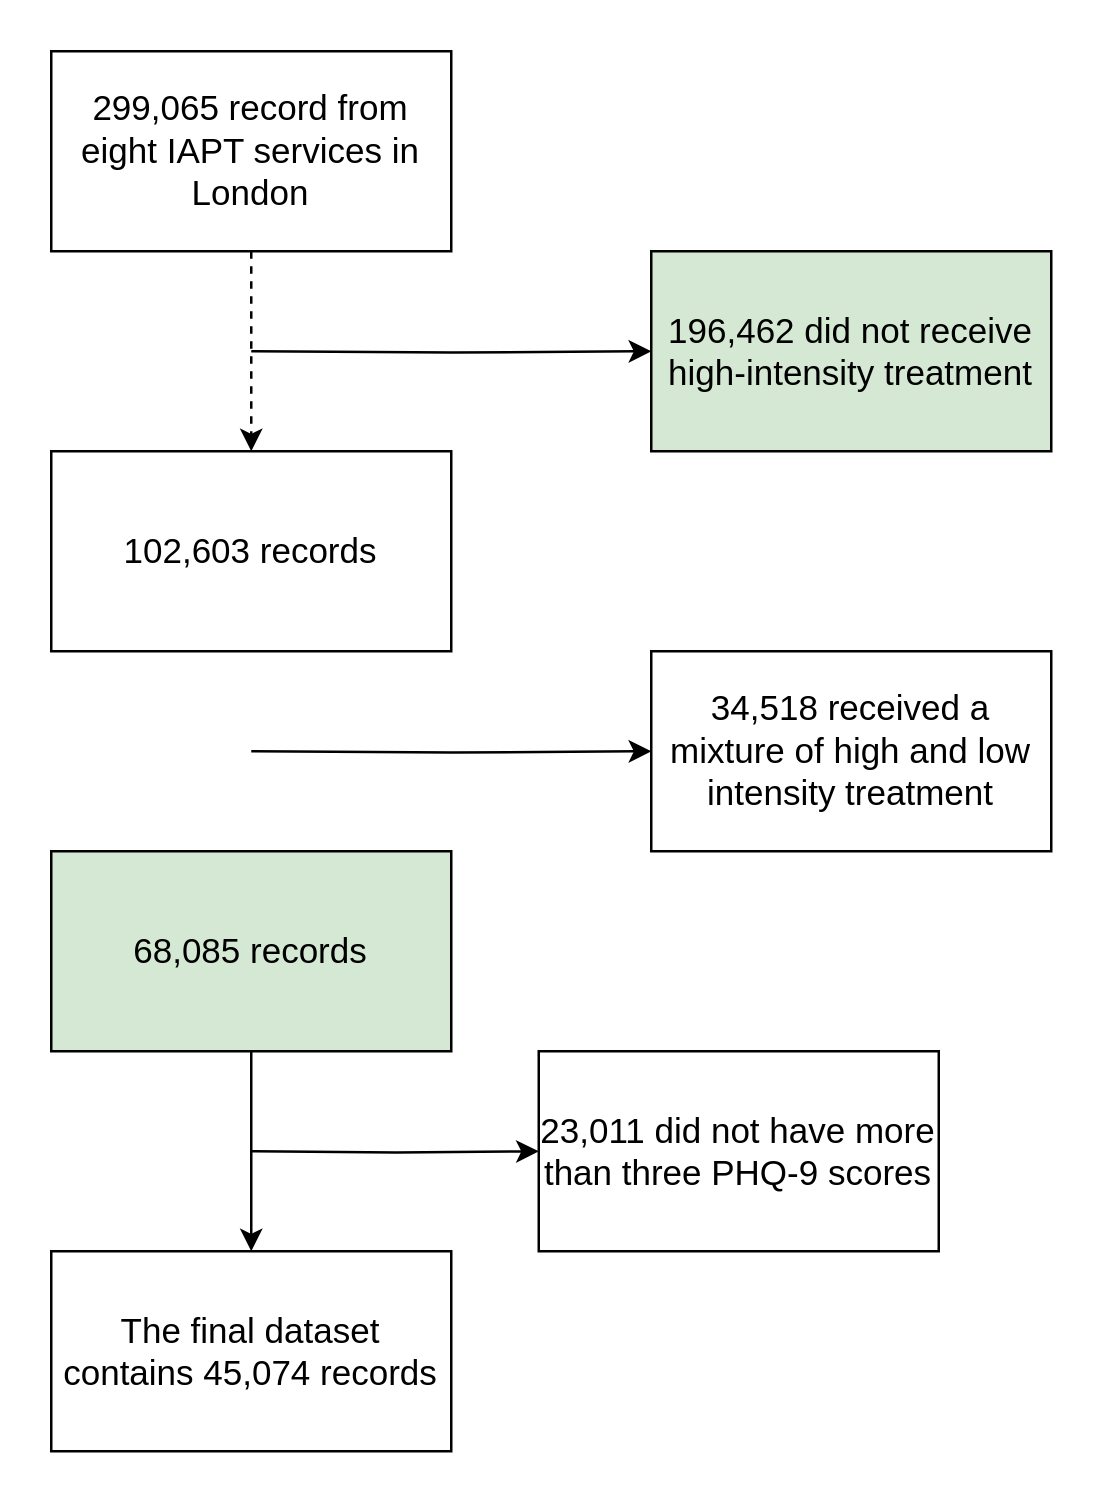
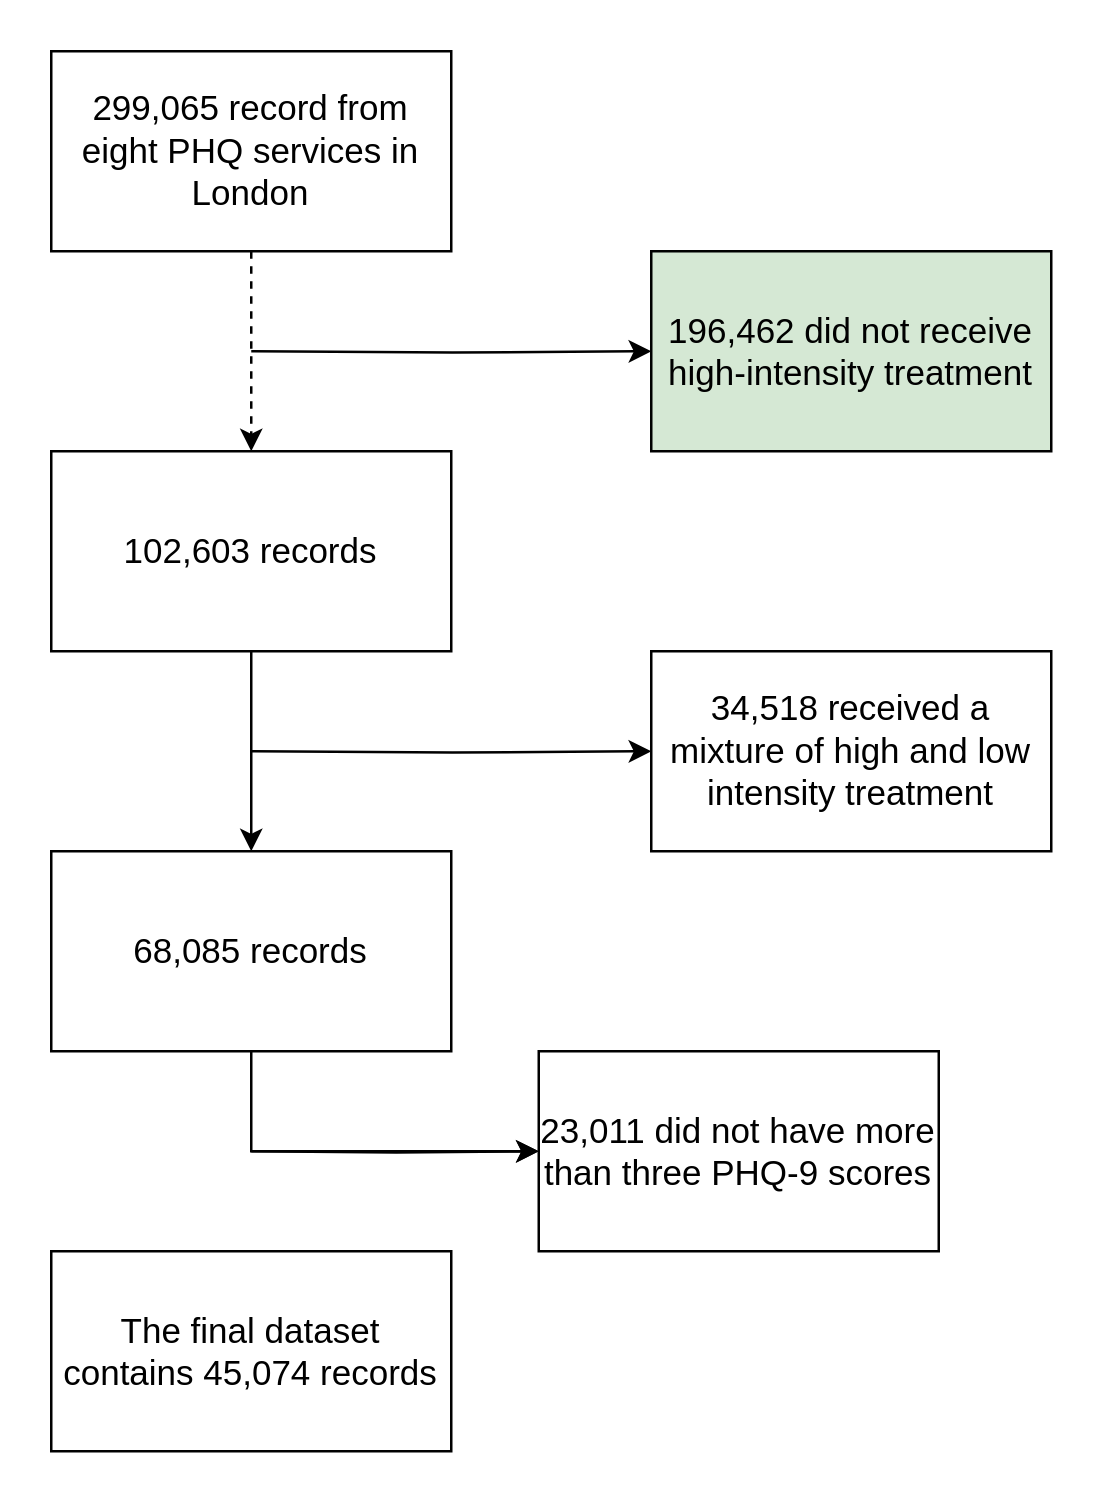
node "299,065 record from eight IAPT services in London": label "299,065 record from eight IAPT services in London" -> "299,065 record from eight PHQ services in London"
edge "102,603 records" -> "68,085 records": added
node "68,085 records": fillcolor #d5e8d4 -> #ffffff
edge "68,085 records" -> "The final dataset contains 45,074 records": now "68,085 records" -> "23,011 did not have more than three PHQ-9 scores"
